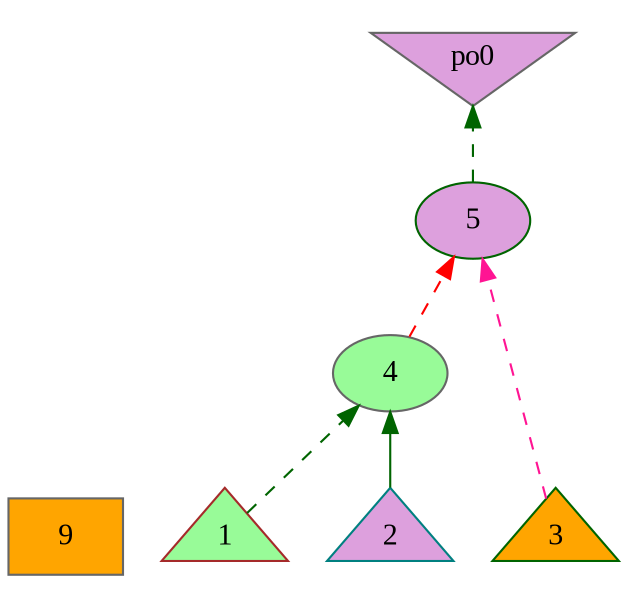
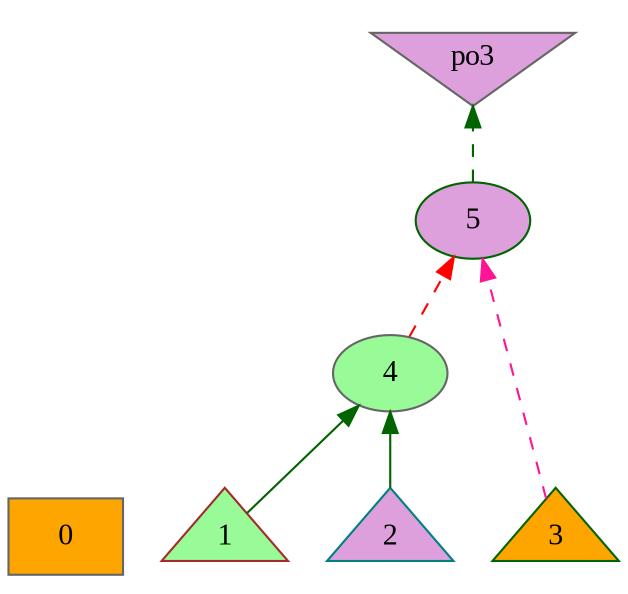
node "po0": label "po0" -> "po3"
edge "1" -> "4": style dashed -> solid
node "9": label "9" -> "0"
